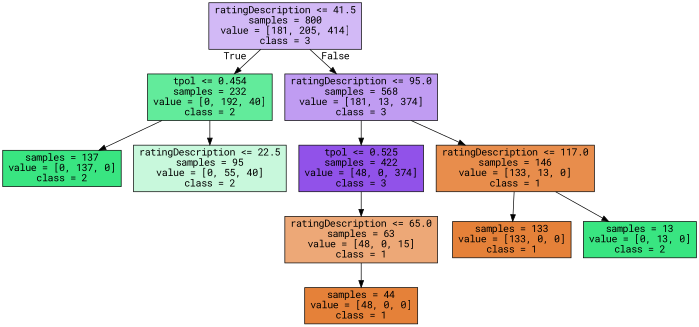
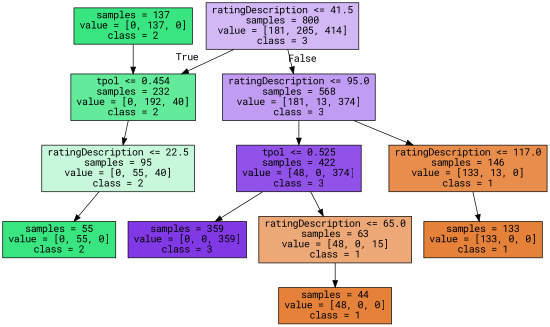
edge "tpol <= 0.454 samples = 232 value = [0, 192, 40] class = 2" -> "samples = 137 value = [0, 137, 0] class = 2": reversed
node "samples = 55 value = [0, 55, 0] class = 2": added
node "samples = 359 value = [0, 0, 359] class = 3": added
node "samples = 13 value = [0, 13, 0] class = 2": removed
